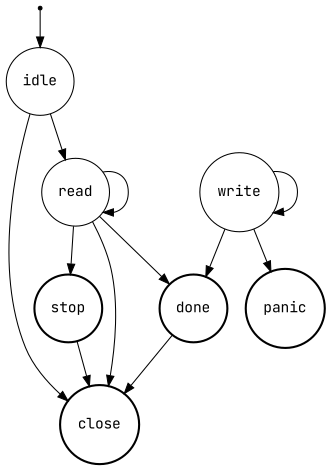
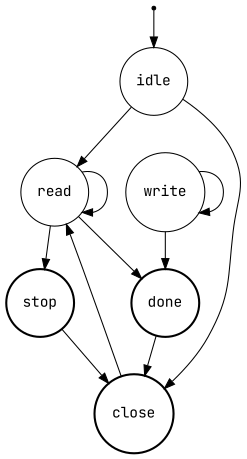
edge "read" -> "close": reversed
node "panic": removed
